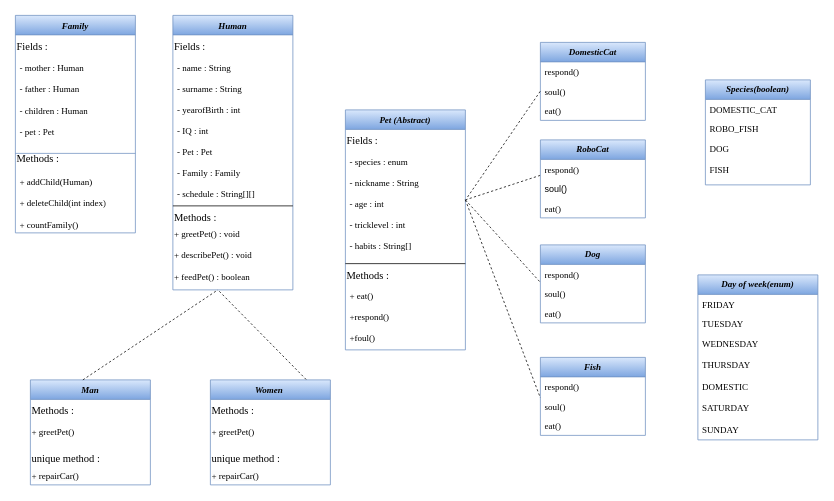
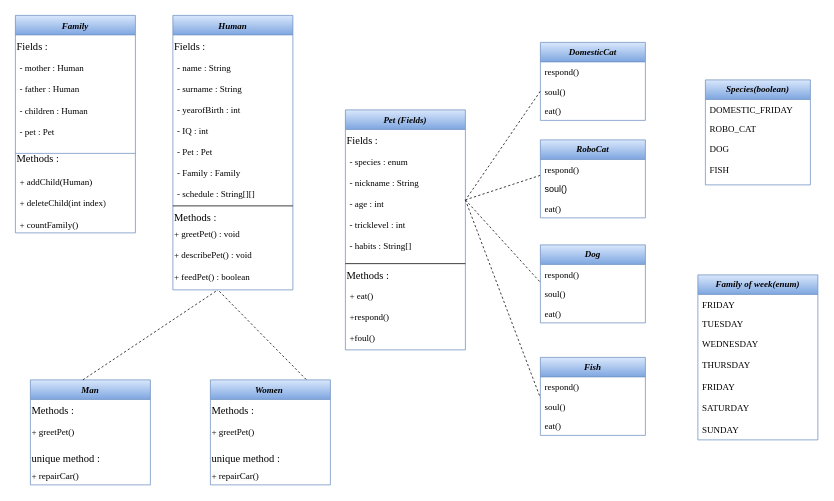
node "DOMESTIC_CAT": label "DOMESTIC_CAT" -> "DOMESTIC_FRIDAY"
node "Pet (Abstract)": label "Pet (Abstract)" -> "Pet (Fields)"
node "ROBO_FISH": label "ROBO_FISH" -> "ROBO_CAT"
node "Day of week(enum)": label "Day of week(enum)" -> "Family of week(enum)"
node "WEDNESDAY THURSDAY DOMESTIC SATURDAY SUNDAY": label "WEDNESDAY THURSDAY DOMESTIC SATURDAY SUNDAY" -> "WEDNESDAY THURSDAY FRIDAY SATURDAY SUNDAY"
